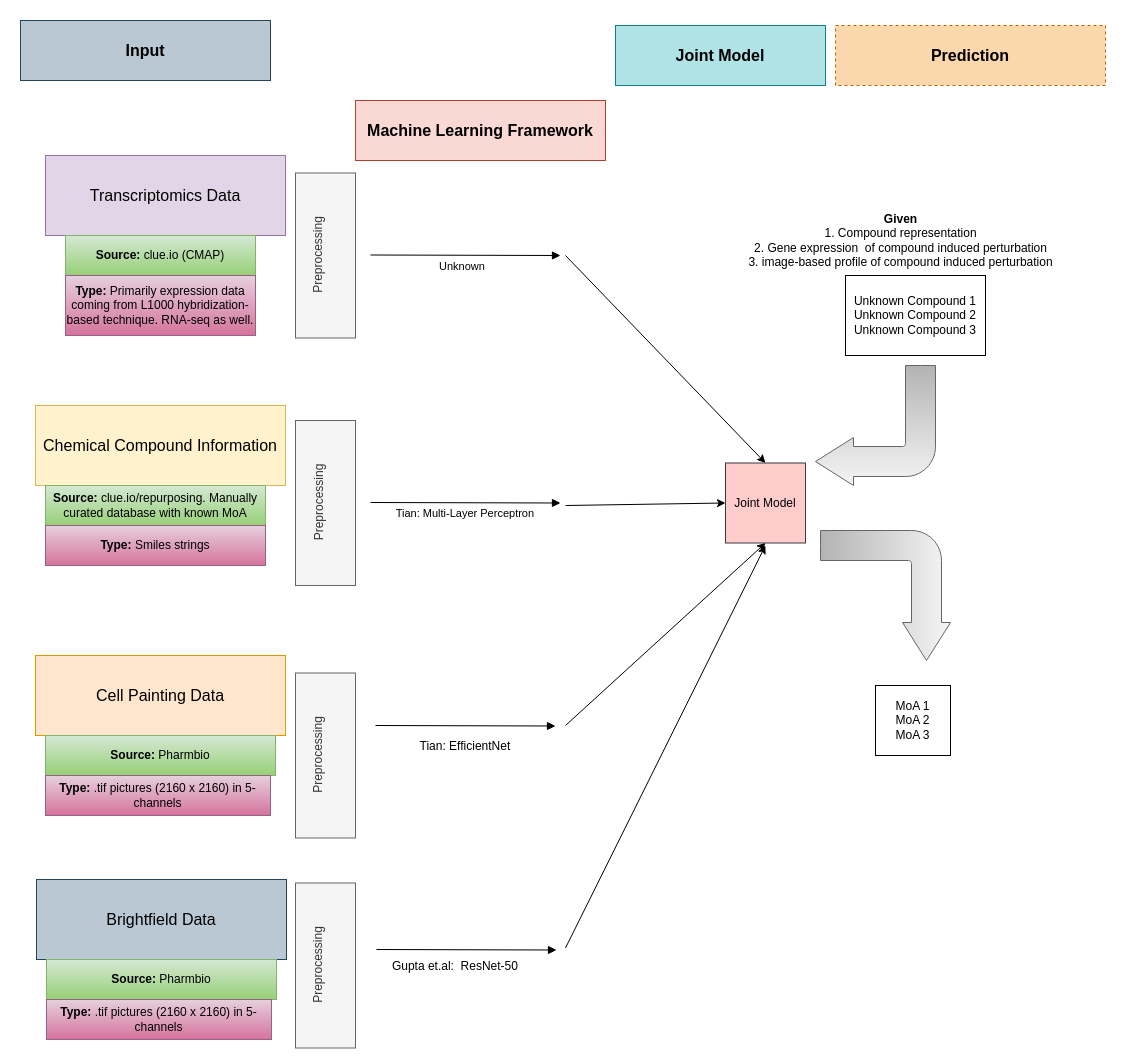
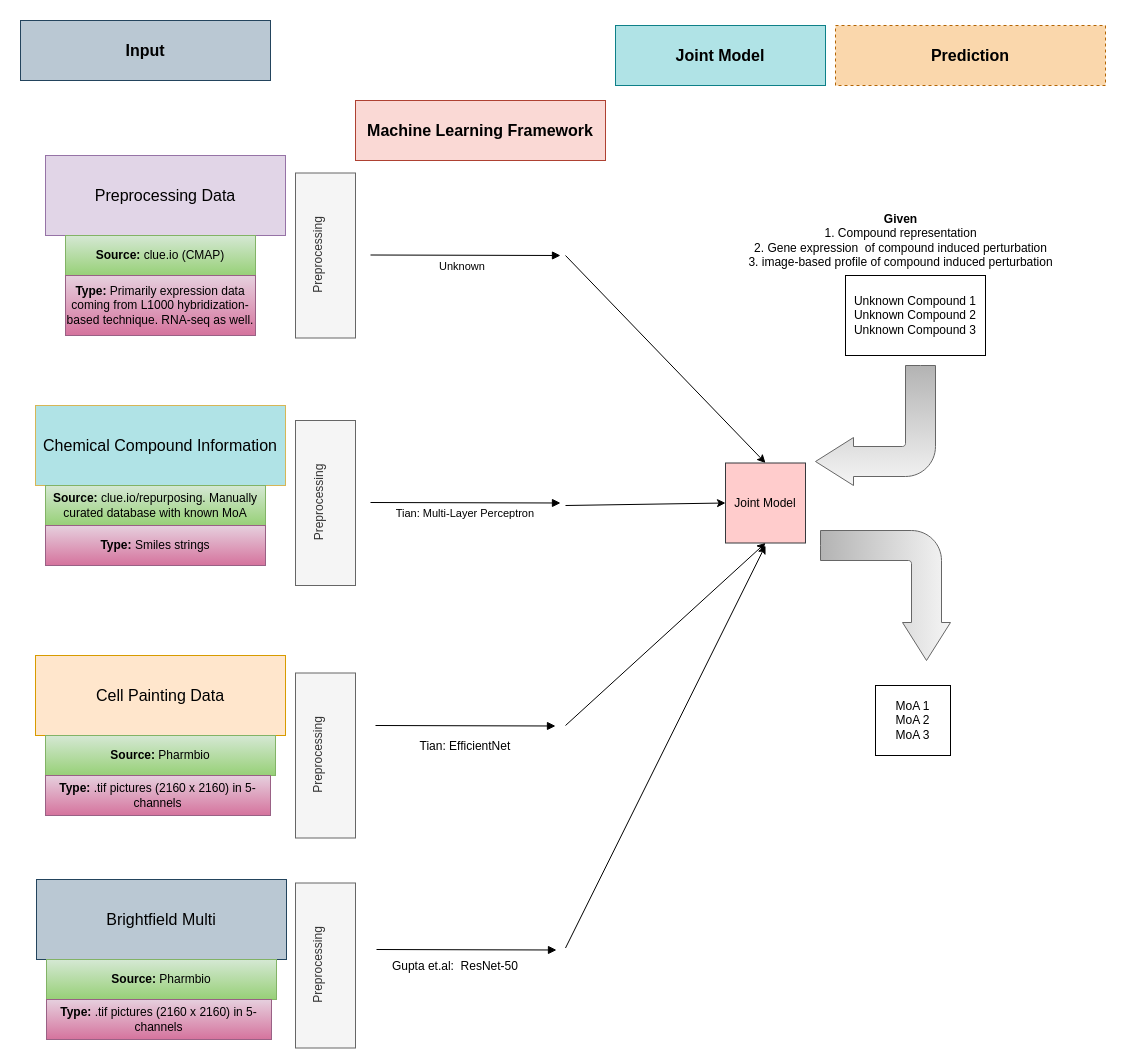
node "Transcriptomics Data": label "Transcriptomics Data" -> "Preprocessing Data"
node "Chemical Compound Information": fillcolor #fff2cc -> #b0e3e6
node "Brightfield Data": label "Brightfield Data" -> "Brightfield Multi"
